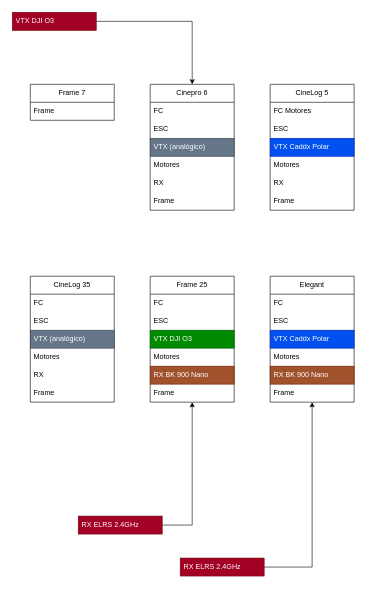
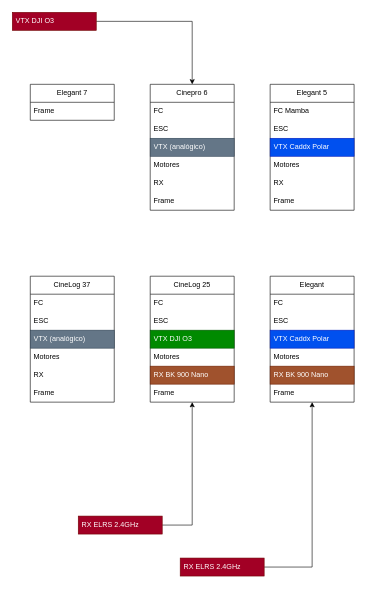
node "Frame 7": label "Frame 7" -> "Elegant 7"
node "CineLog 5": label "CineLog 5" -> "Elegant 5"
node "FC Motores": label "FC Motores" -> "FC Mamba"
node "CineLog 35": label "CineLog 35" -> "CineLog 37"
node "Frame 25": label "Frame 25" -> "CineLog 25"
